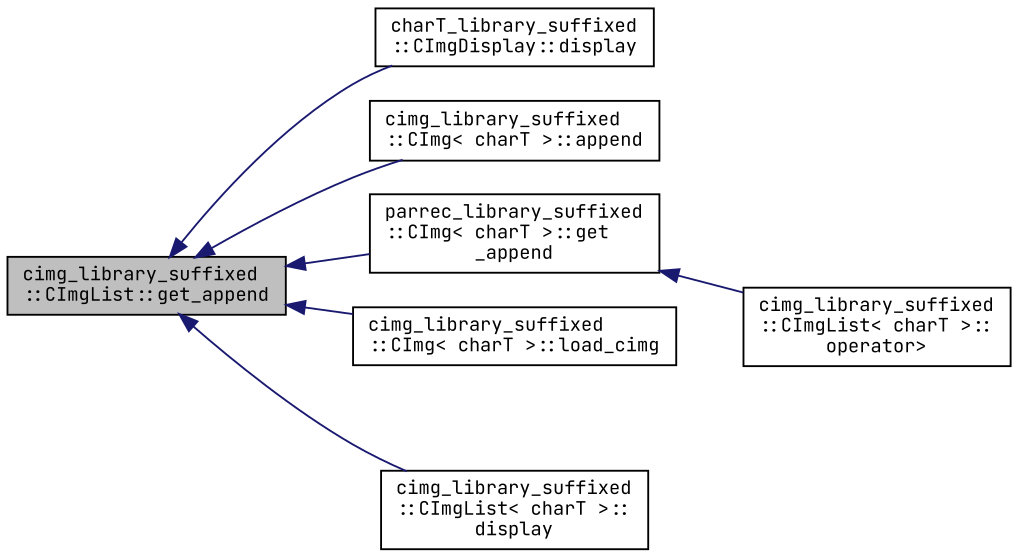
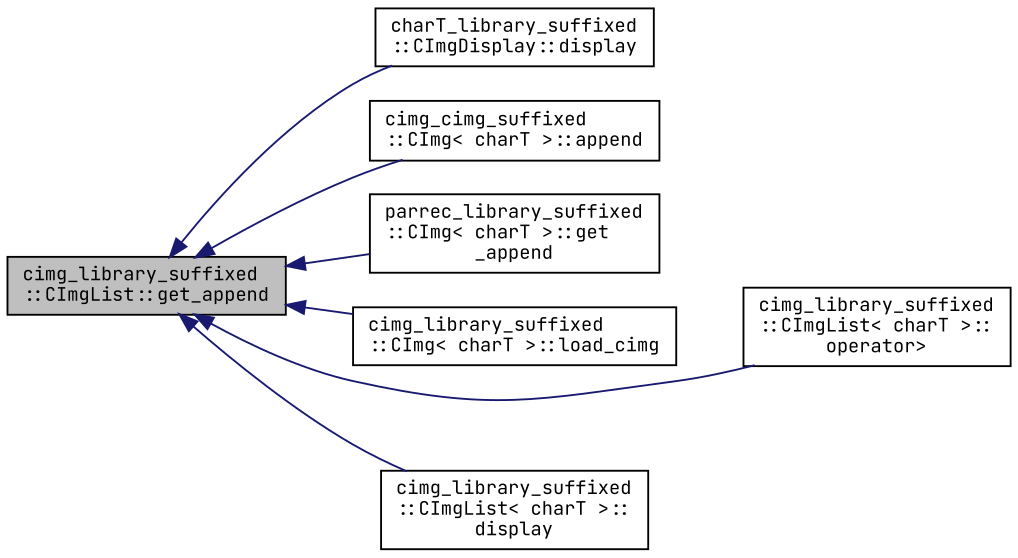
node "cimg_library_suffixed ::CImg< charT >::append": label "cimg_library_suffixed ::CImg< charT >::append" -> "cimg_cimg_suffixed ::CImg< charT >::append"
edge "cimg_library_suffixed ::CImgList< charT >:: operator>" -> "parrec_library_suffixed ::CImg< charT >::get _append": now "cimg_library_suffixed ::CImgList< charT >:: operator>" -> "cimg_library_suffixed ::CImgList::get_append"
